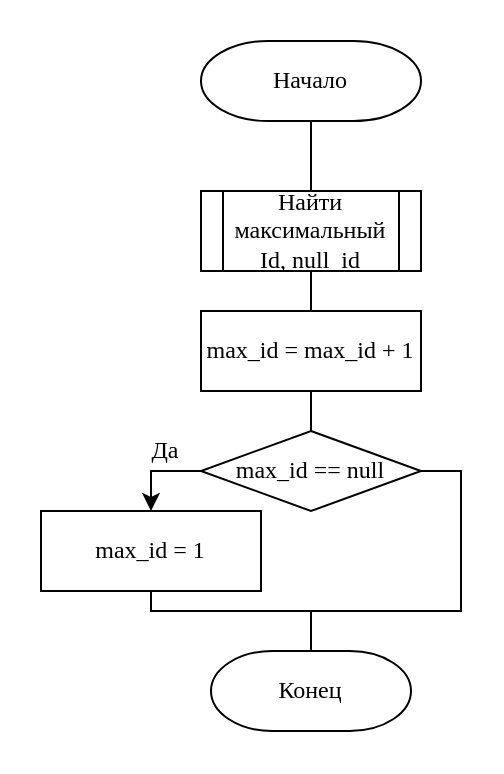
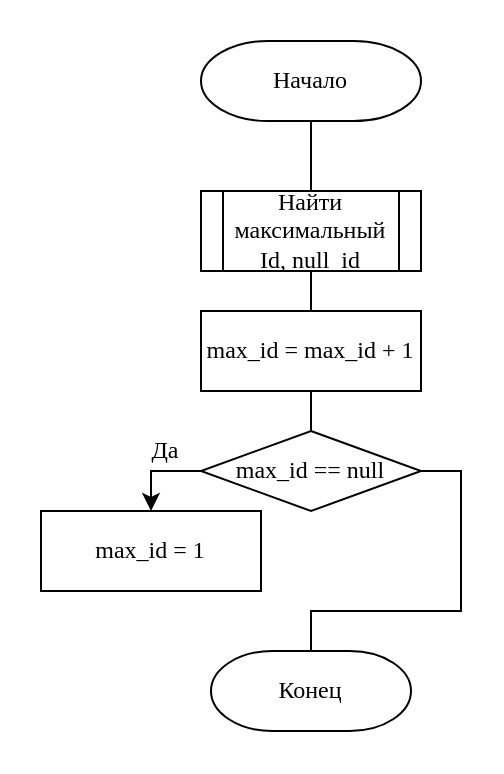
edge "max_id = 1" -- "Конец": removed
